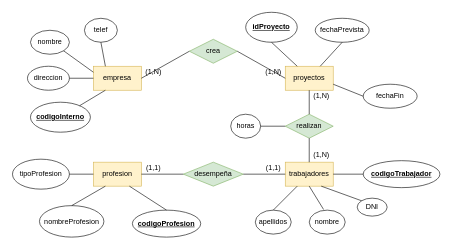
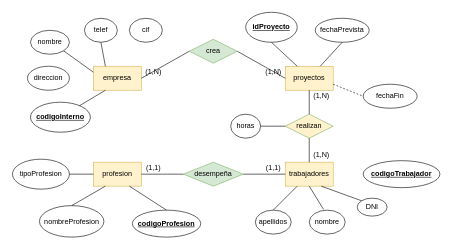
node "cif": added
edge "direccion" -- "empresa": removed
edge "proyectos" -- "fechaFin": style solid -> dashed
node "realizan": fillcolor #d5e8d4 -> #fff2cc
edge "trabajadores" -- "codigoTrabajador": removed
